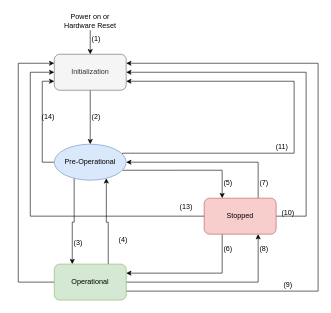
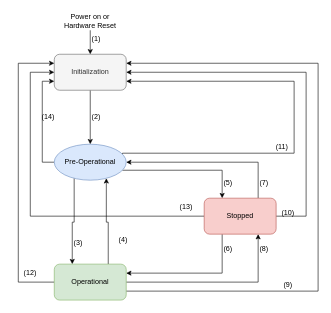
node "(12)": added
